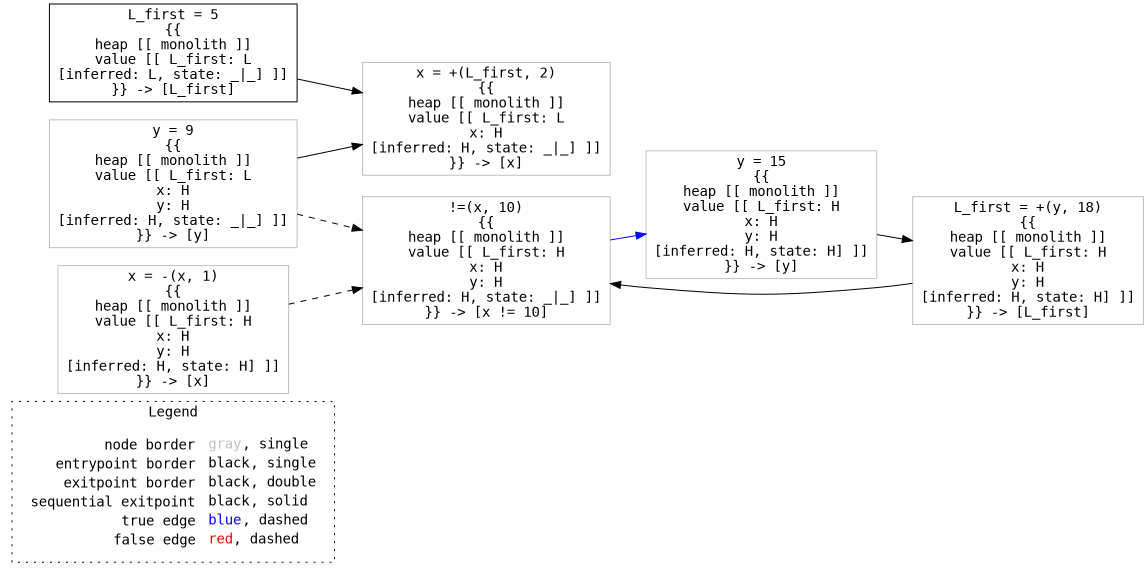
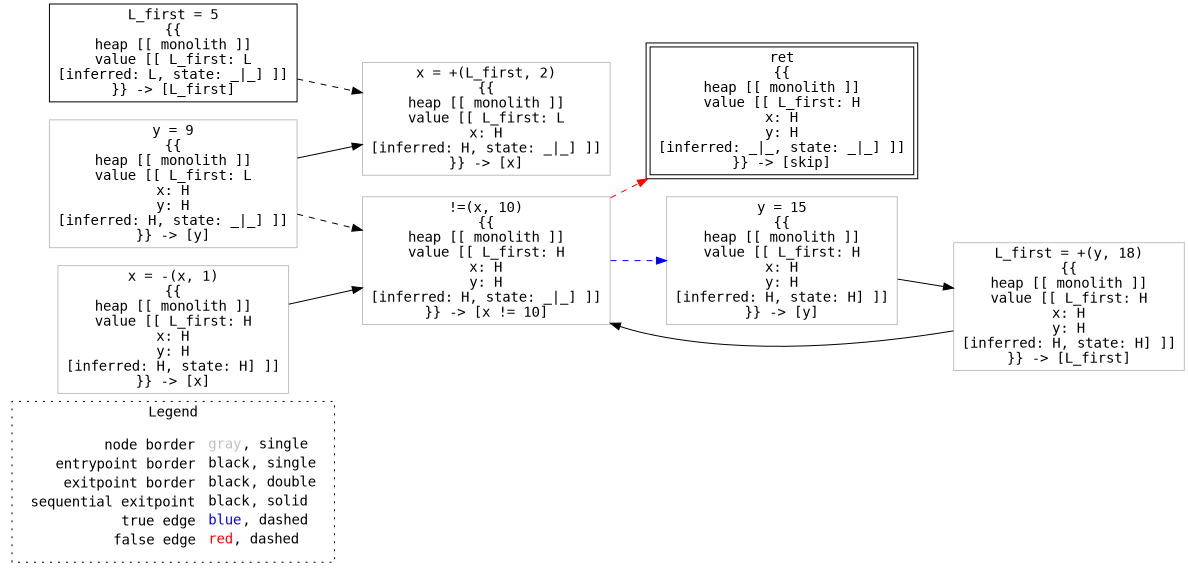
edge "L_first = 5" -> "x = +(L_first, 2)": style solid -> dashed
node "ret": added
edge "!=(x, 10)" -> "y = 15": style solid -> dashed
edge "x = -(x, 1)" -> "!=(x, 10)": style dashed -> solid
